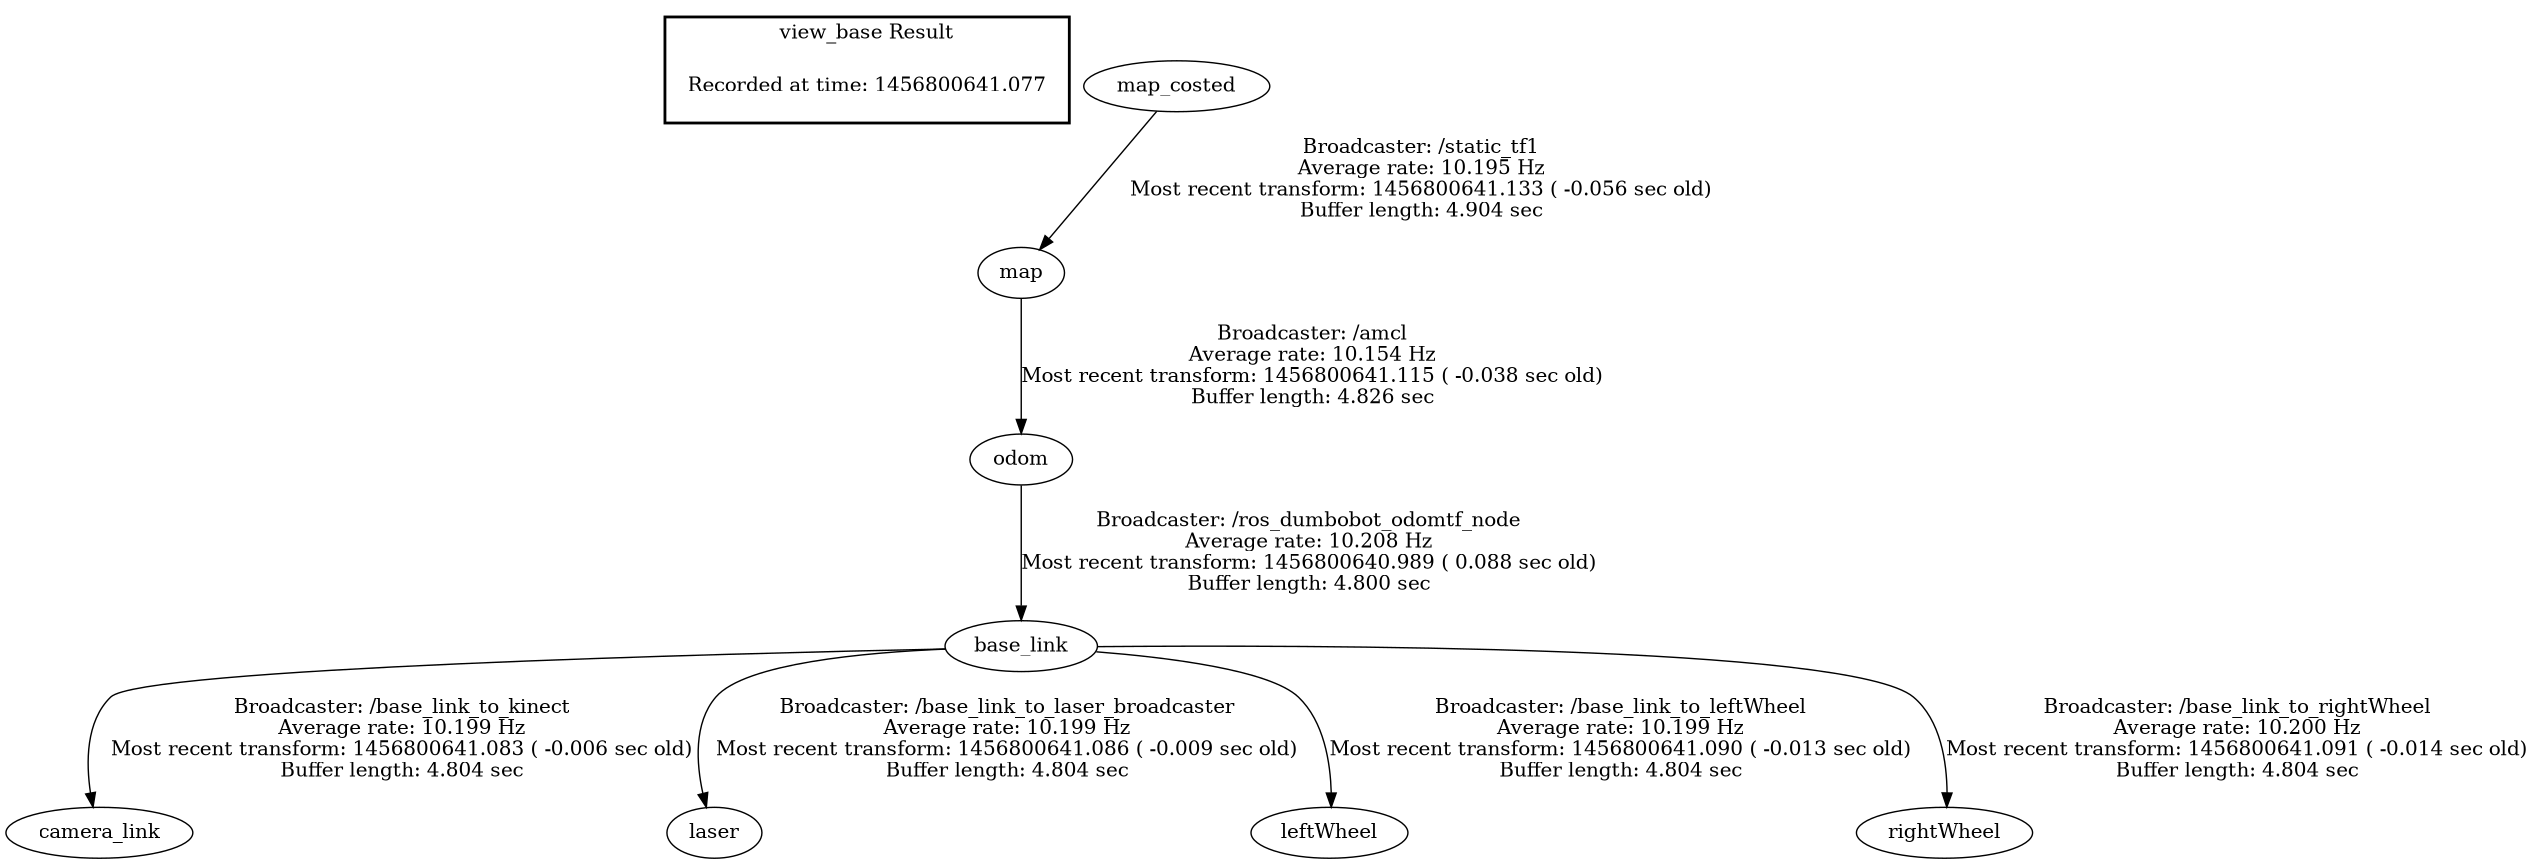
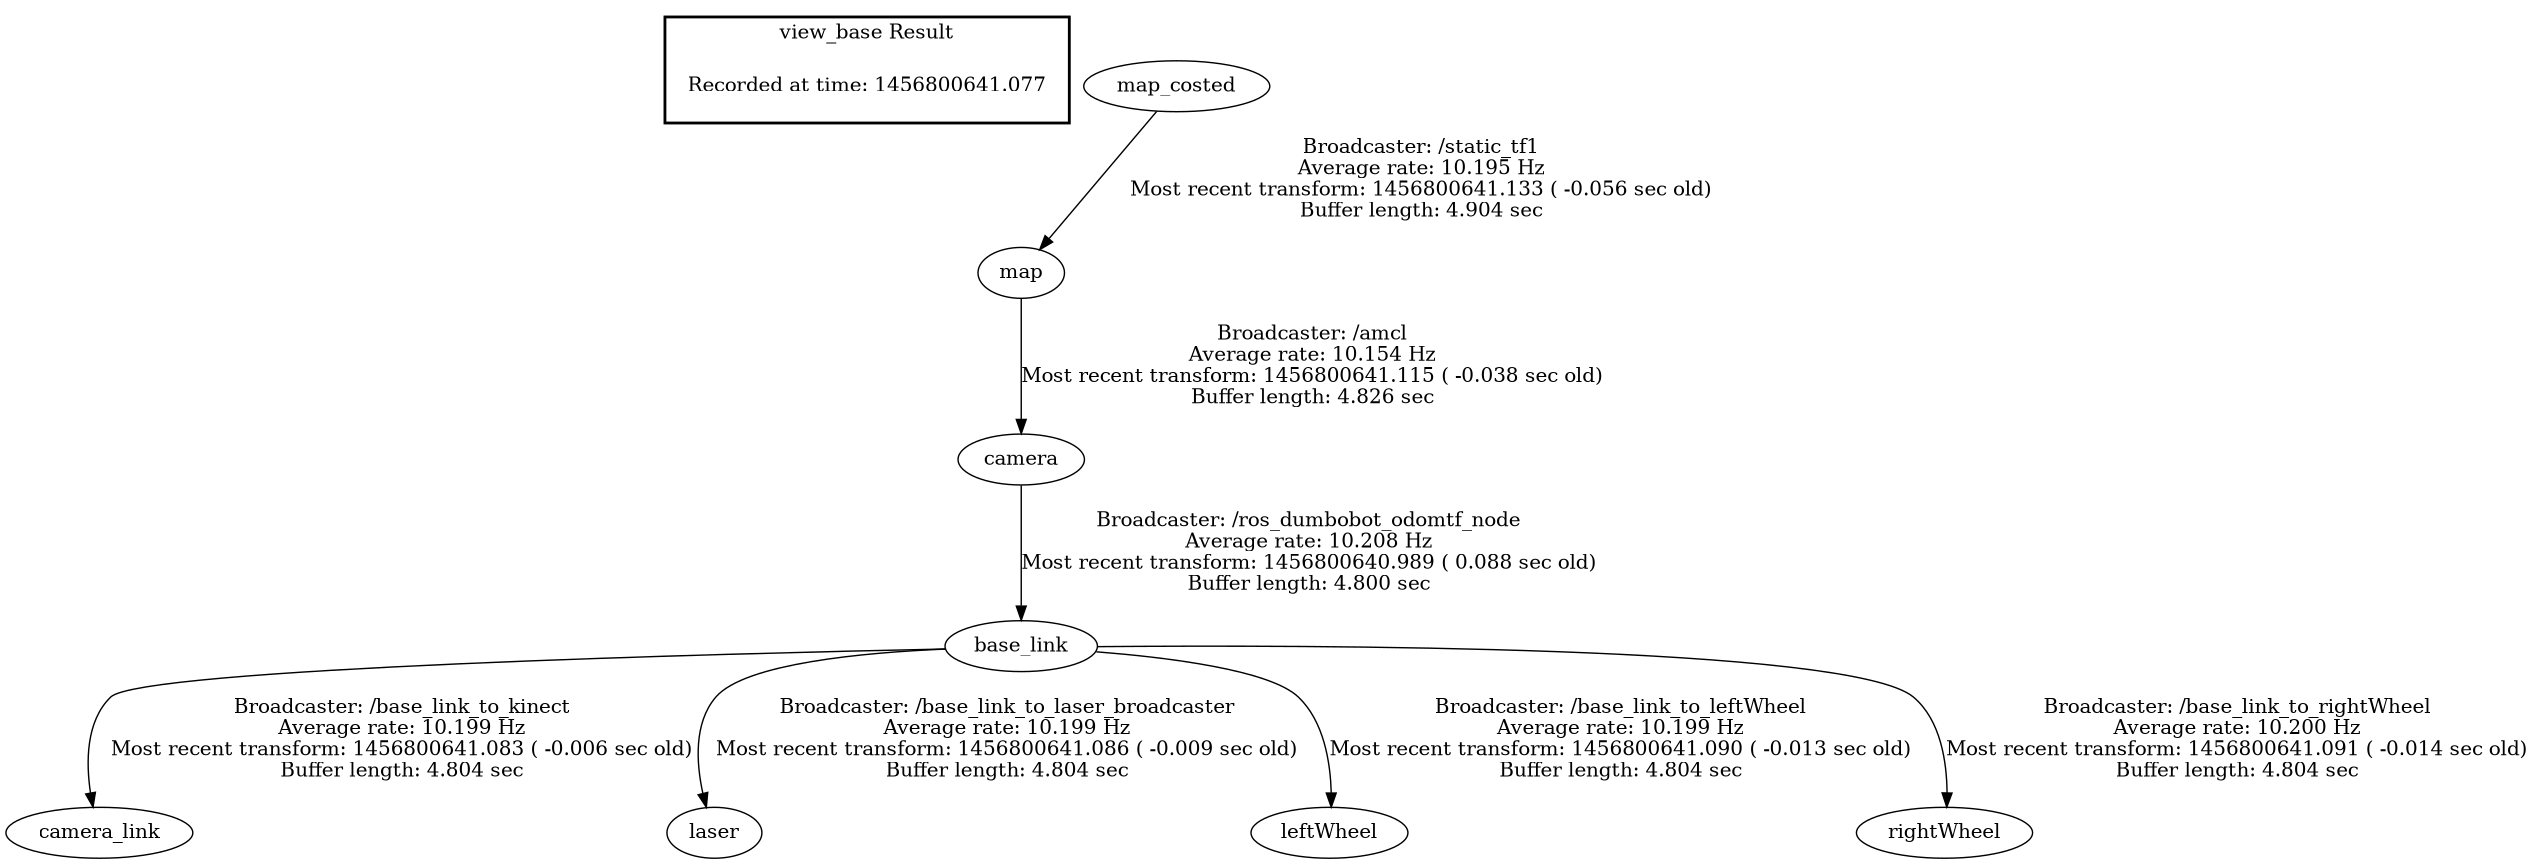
node "odom": label "odom" -> "camera"
